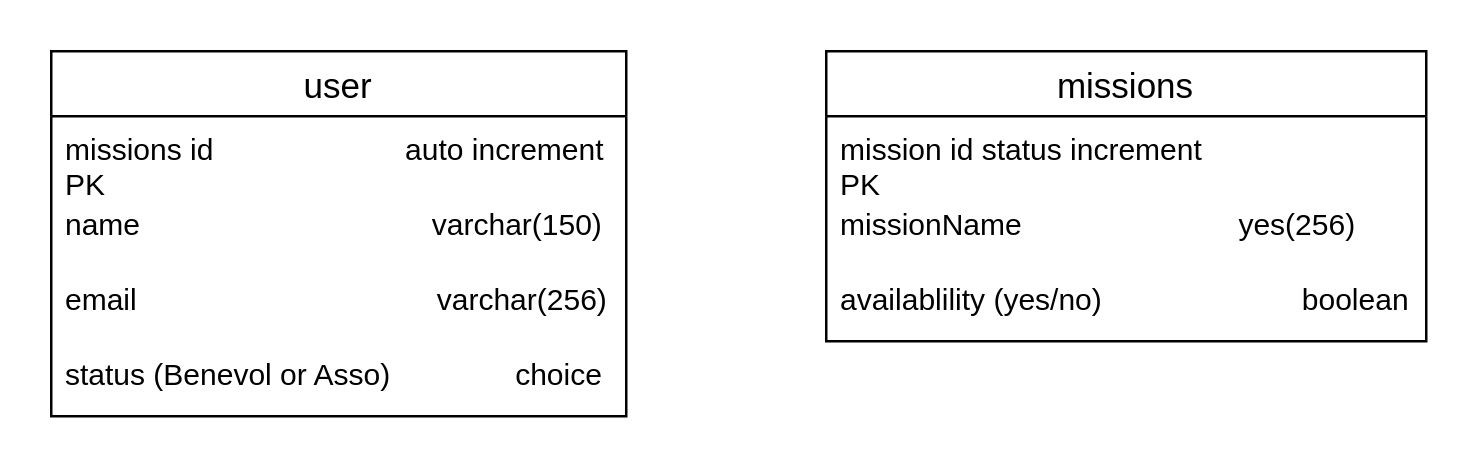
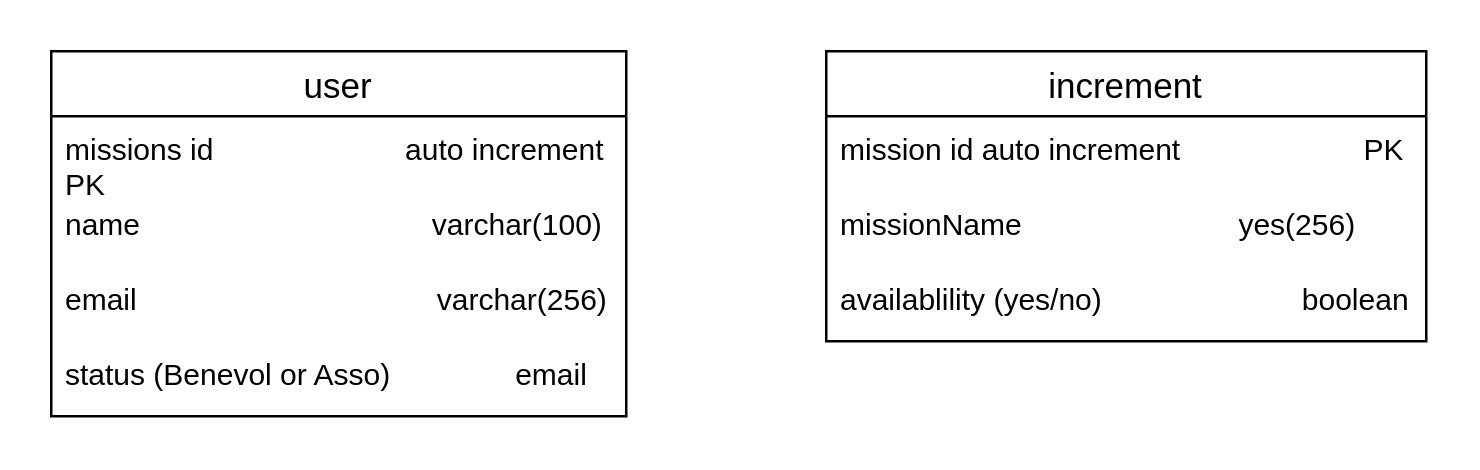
node "missions": label "missions" -> "increment"
node "mission id status increment PK": label "mission id status increment PK" -> "mission id auto increment PK"
node "name varchar(150)": label "name varchar(150)" -> "name varchar(100)"
node "status (Benevol or Asso) choice": label "status (Benevol or Asso) choice" -> "status (Benevol or Asso) email"
